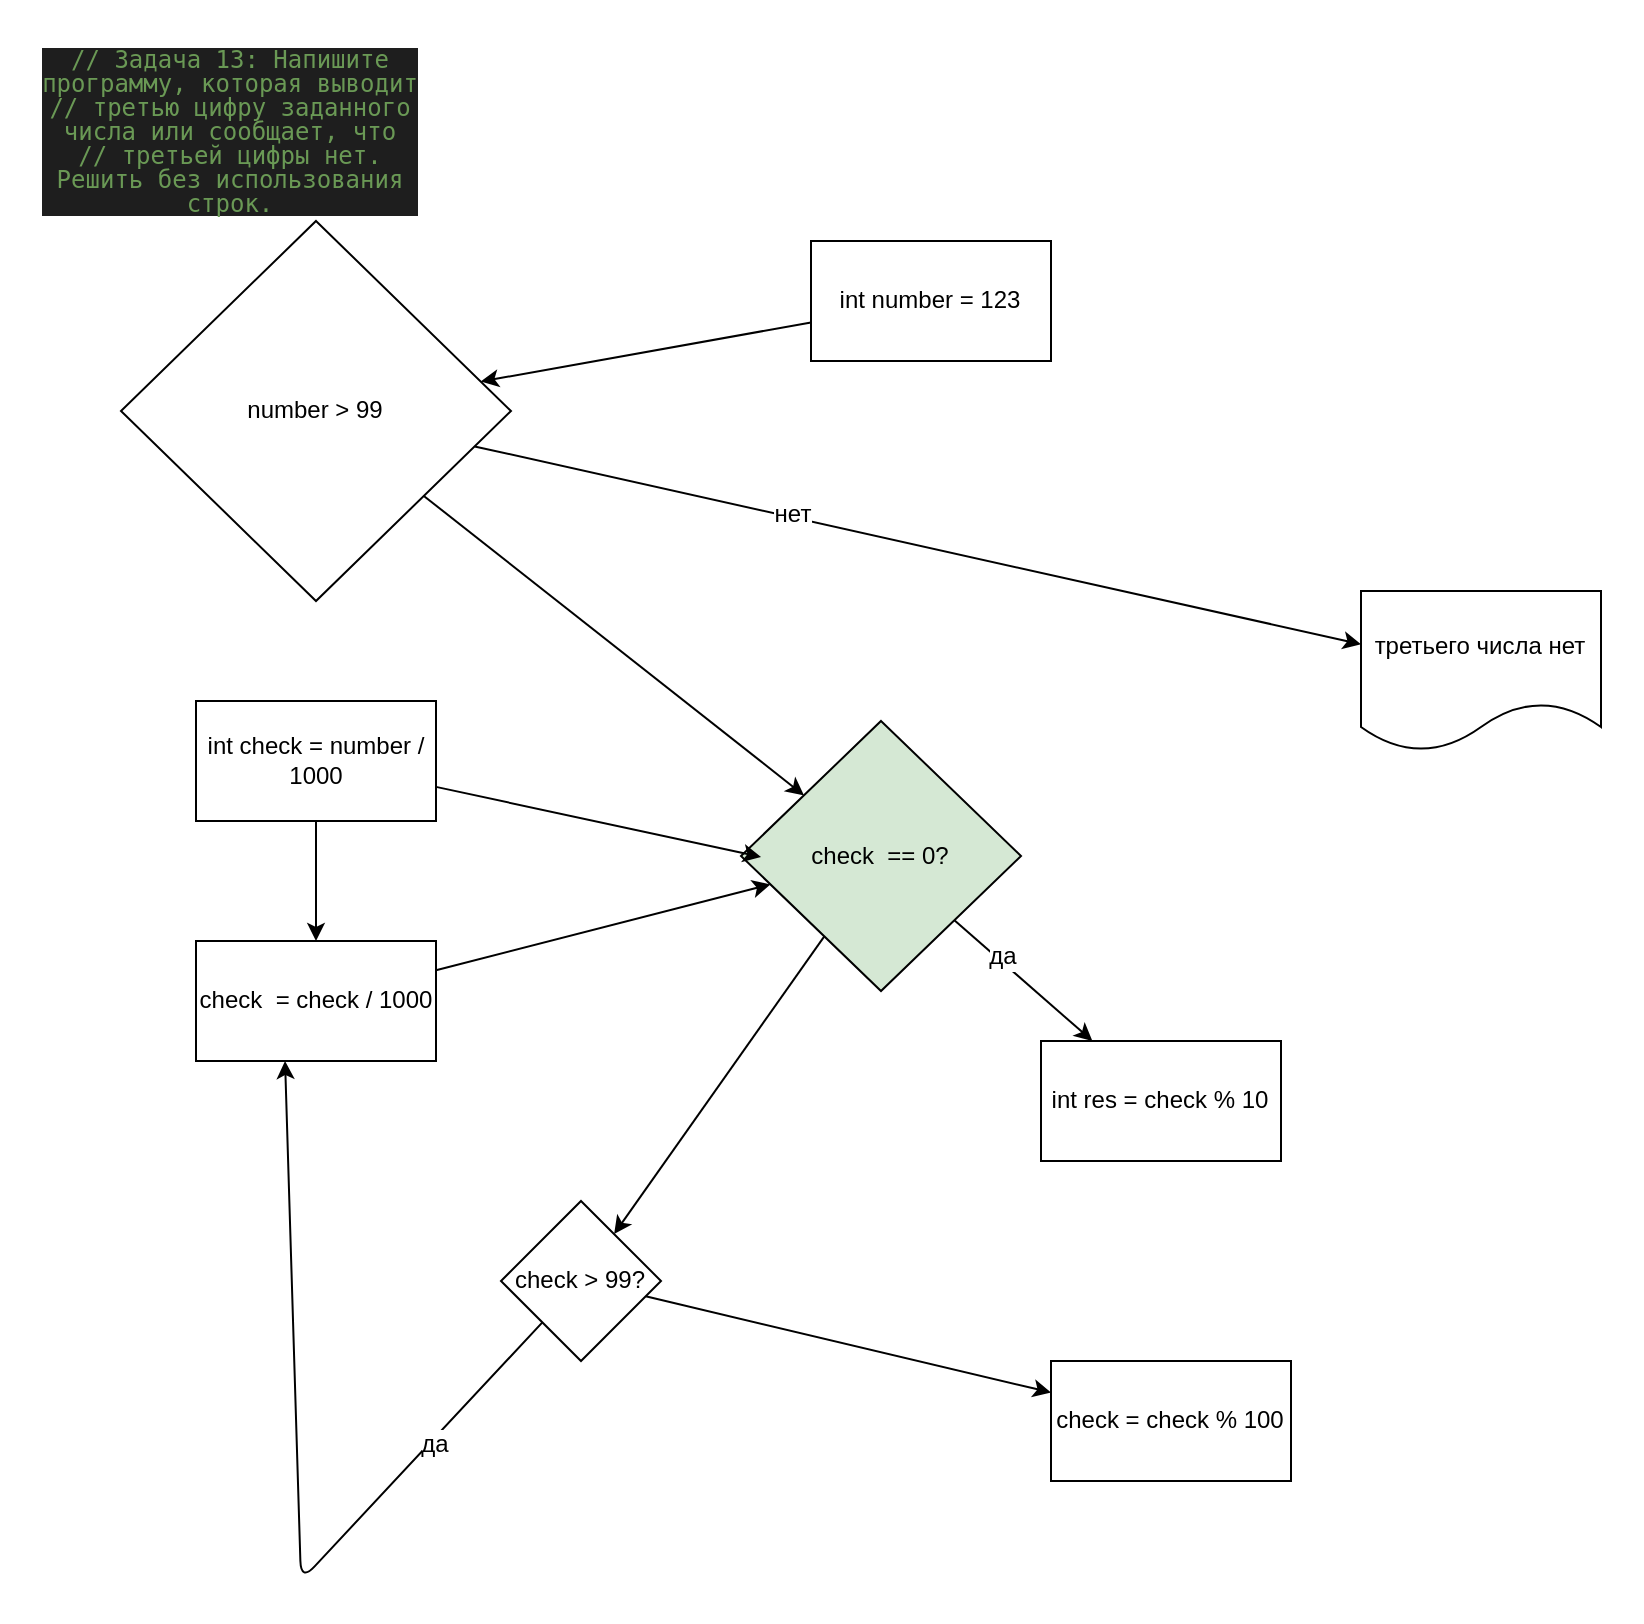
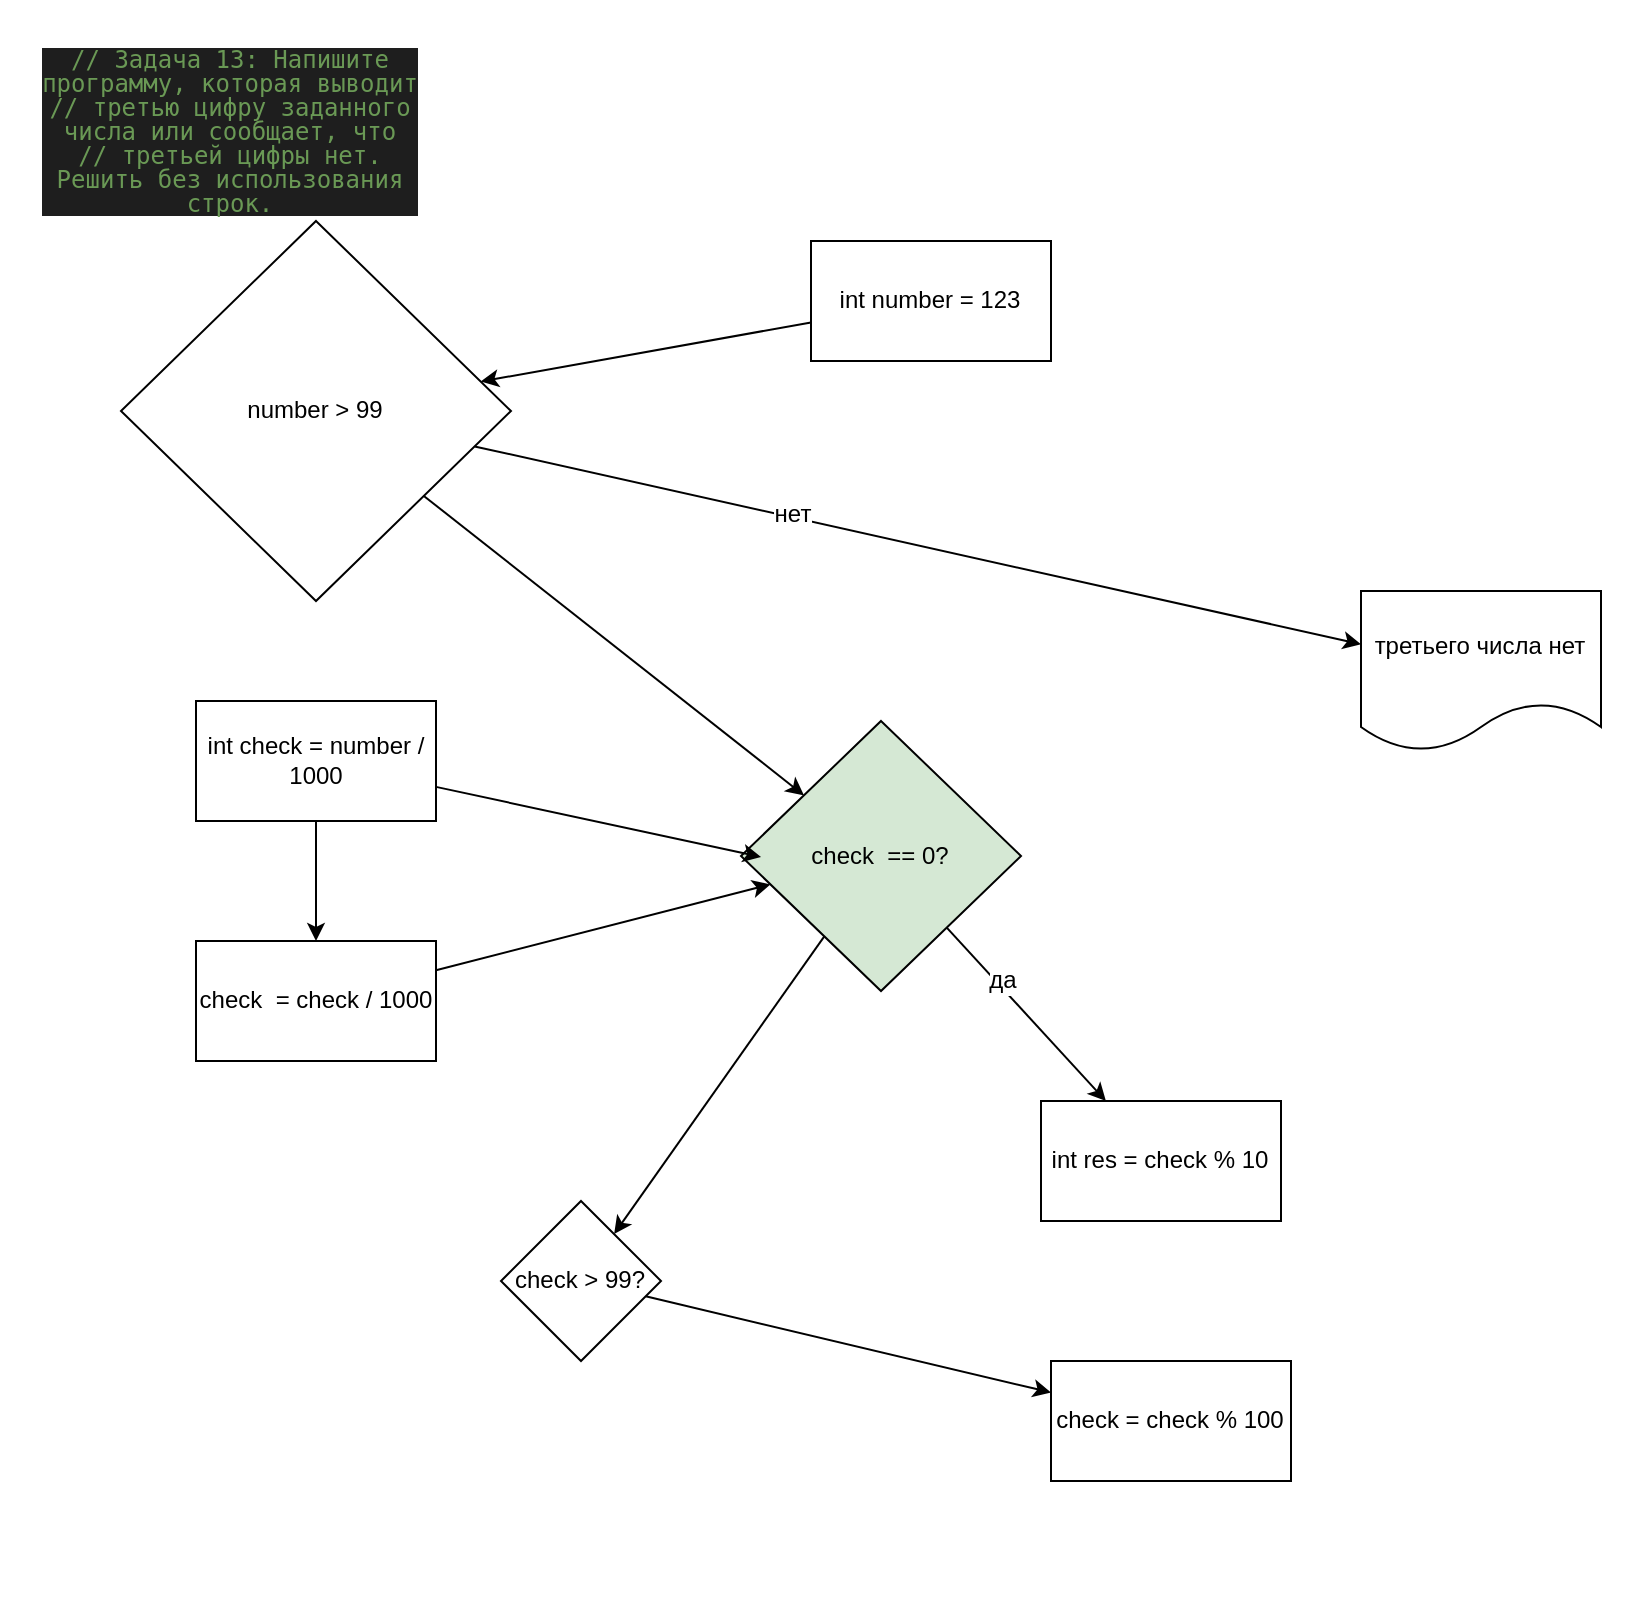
node "int res = check % 10": moved (1161, 1101) -> (1161, 1161)
edge "check > 99?" -> "check = check / 1000": removed, label "да"
